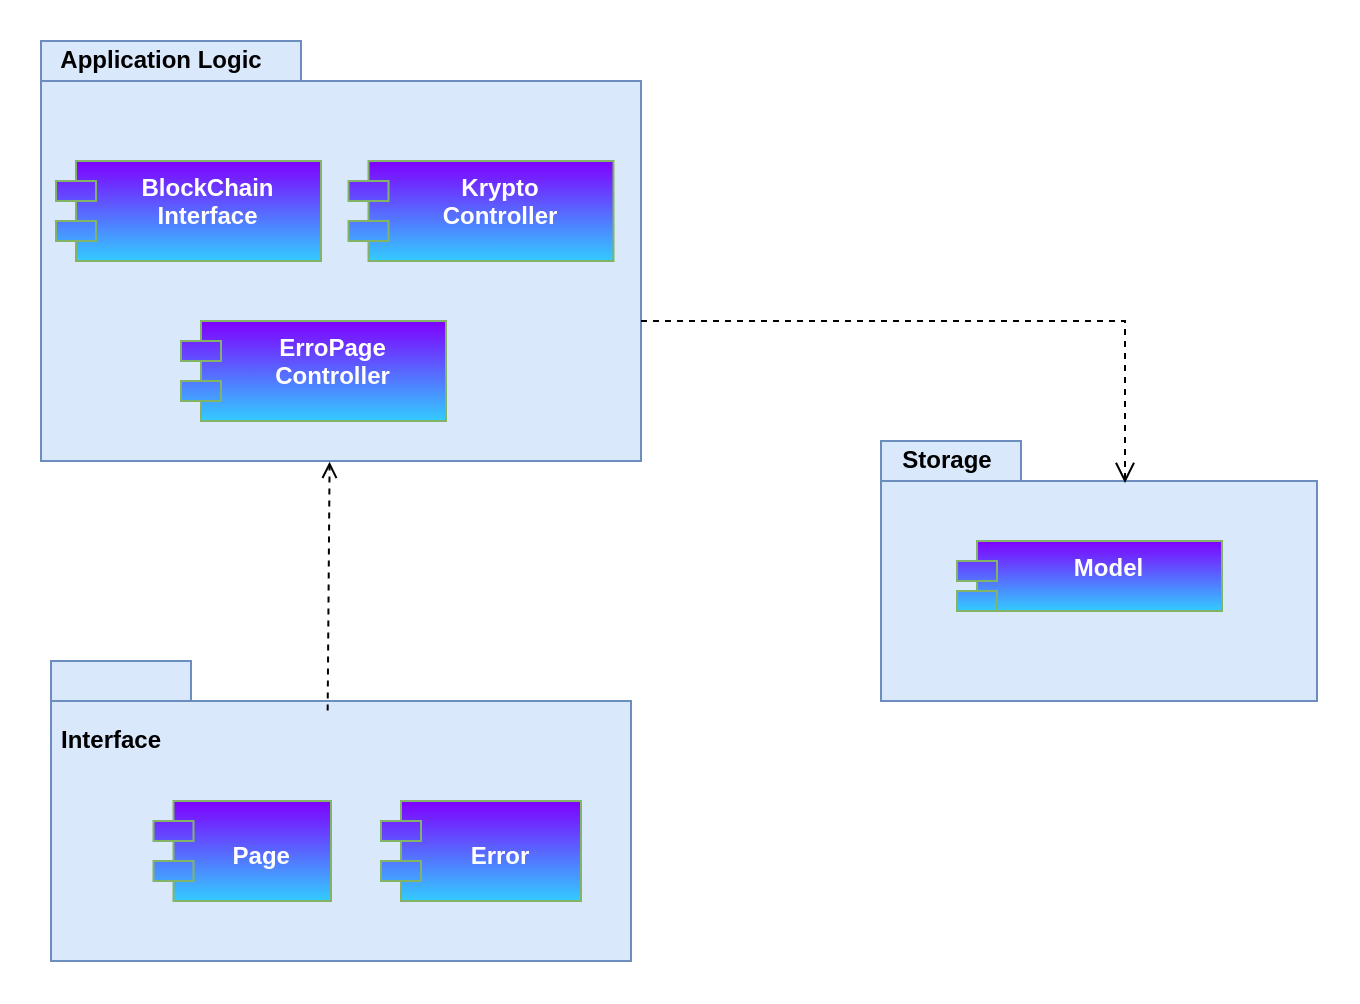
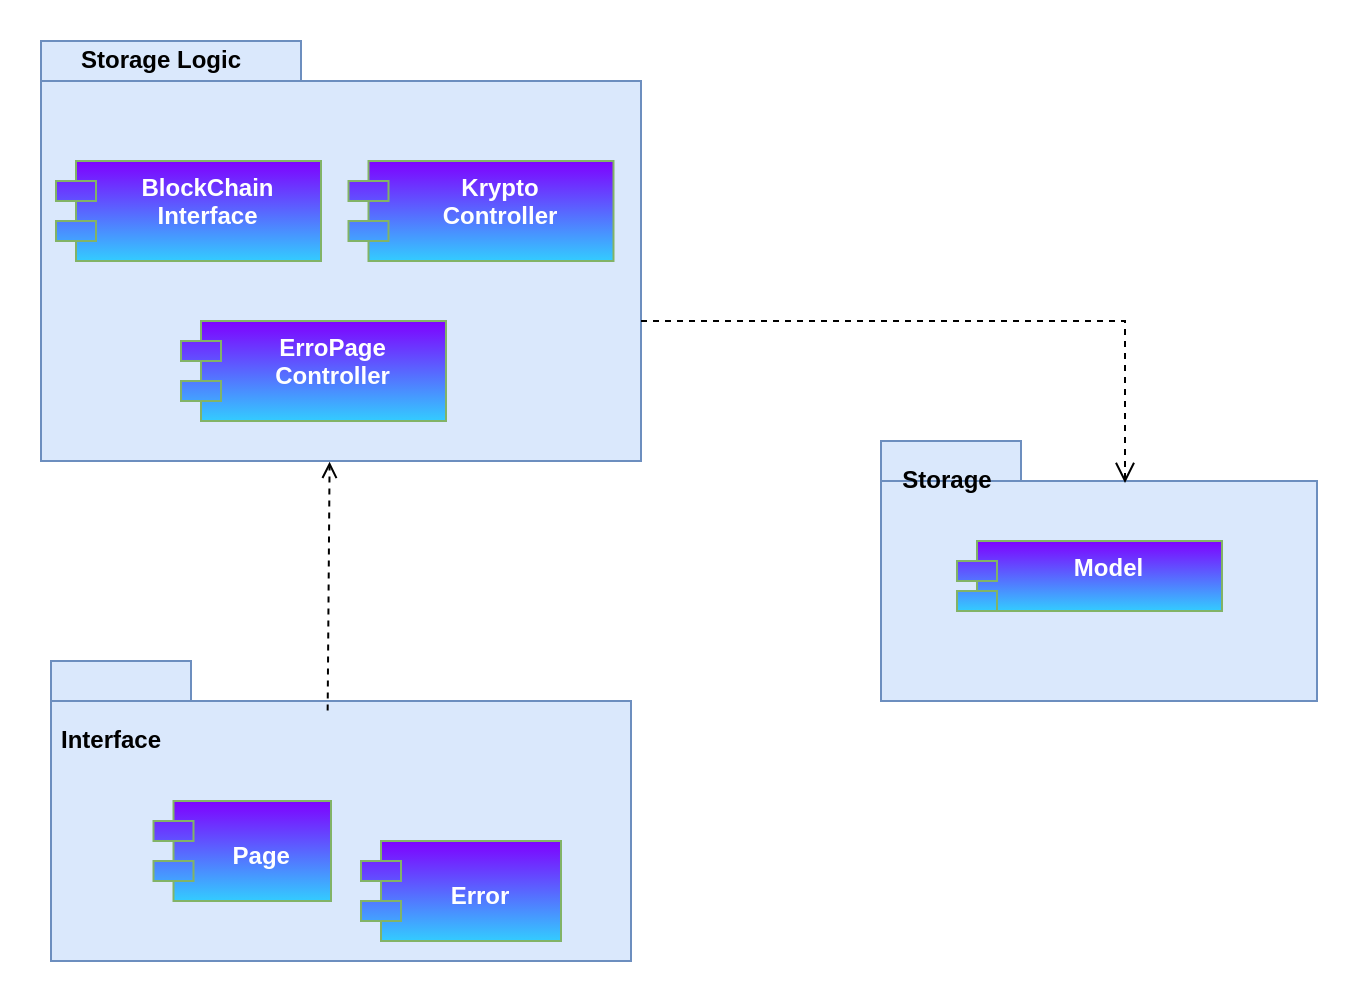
node "Application Logic": label "Application Logic" -> "Storage Logic"
node "Storage": moved (947, 461) -> (947, 481)
node "Error": moved (481, 851) -> (461, 891)
